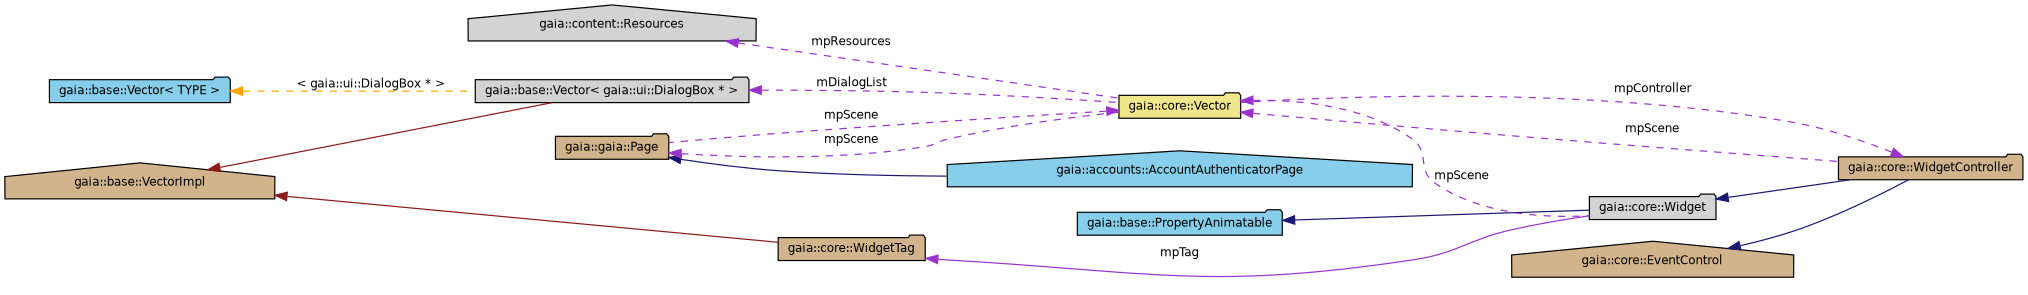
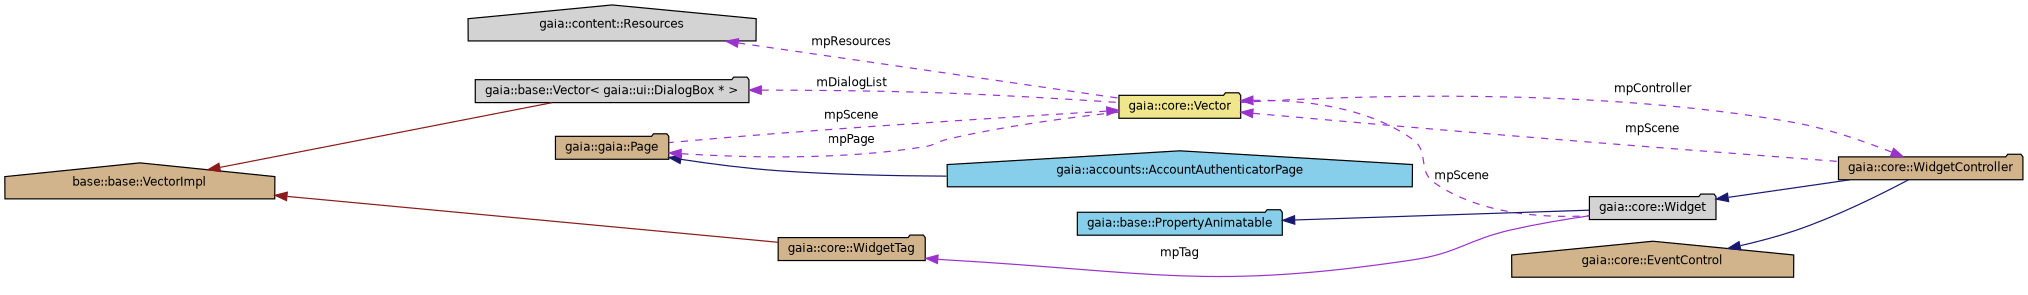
node "gaia::base::Vector< TYPE >": removed
edge "gaia::core::Vector" -> "gaia::gaia::Page": label "mpScene" -> "mpPage"
node "gaia::base::VectorImpl": label "gaia::base::VectorImpl" -> "base::base::VectorImpl"
